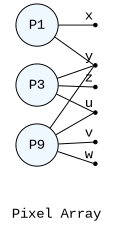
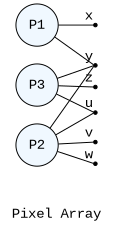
node "P9": label "P9" -> "P2"
